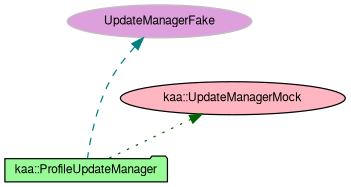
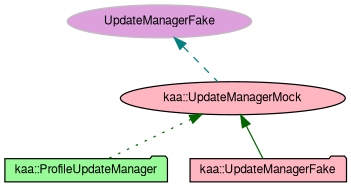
edge "kaa::ProfileUpdateManager" -> "UpdateManagerFake": now "kaa::UpdateManagerMock" -> "UpdateManagerFake"
node "kaa::UpdateManagerFake": added
